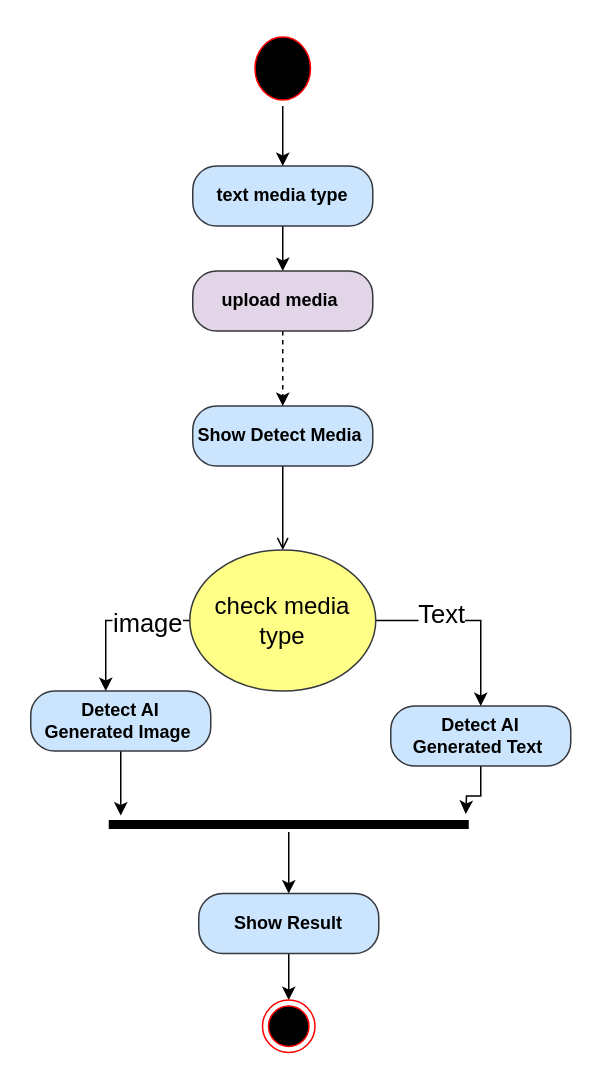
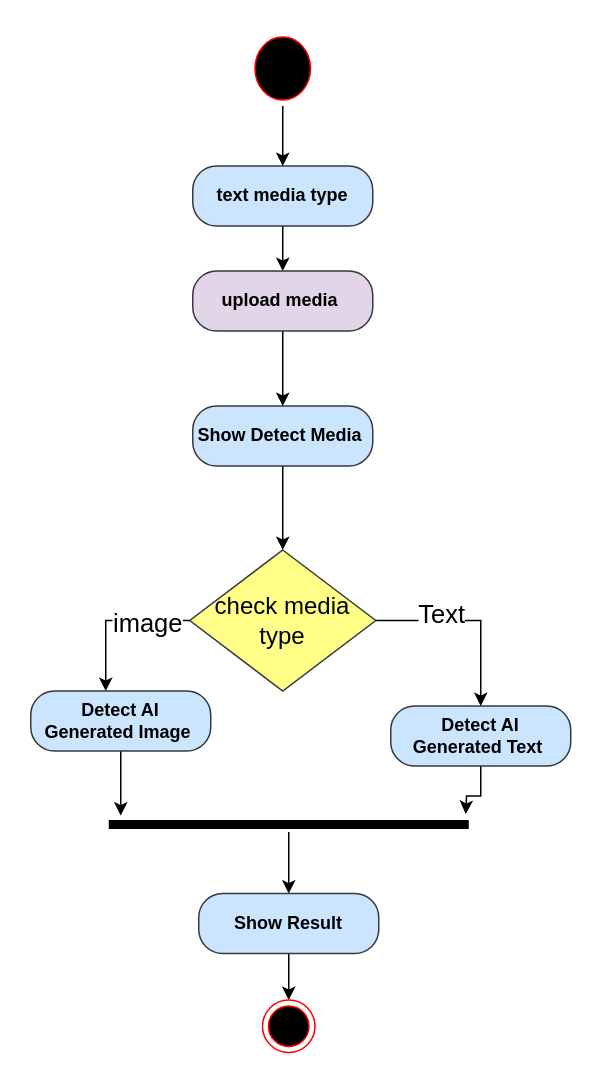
edge "upload media" -> "Show Detect Media": style dashed -> solid
edge "Show Detect Media" -> "check media type": arrowhead open -> classic
node "check media type": shape ellipse -> diamond
